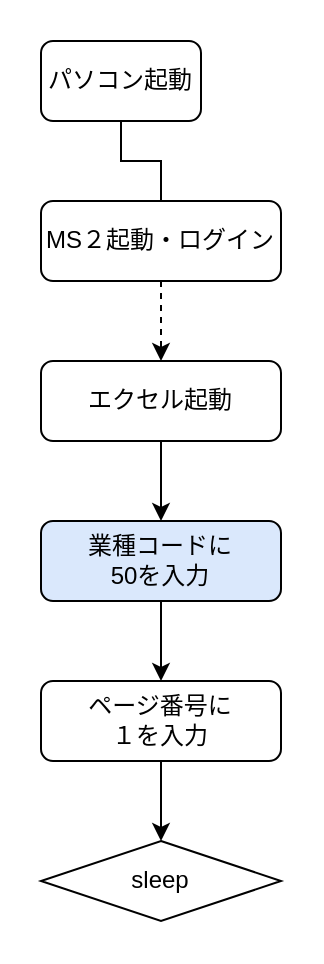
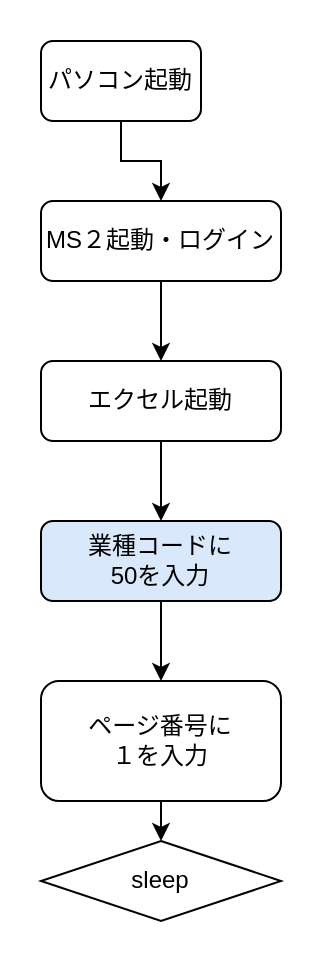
edge "パソコン起動" -- "MS２起動・ログイン": arrowhead none -> classic
edge "MS２起動・ログイン" -> "エクセル起動": style dashed -> solid
node "ページ番号に １を入力": size 240x80 -> 240x120
